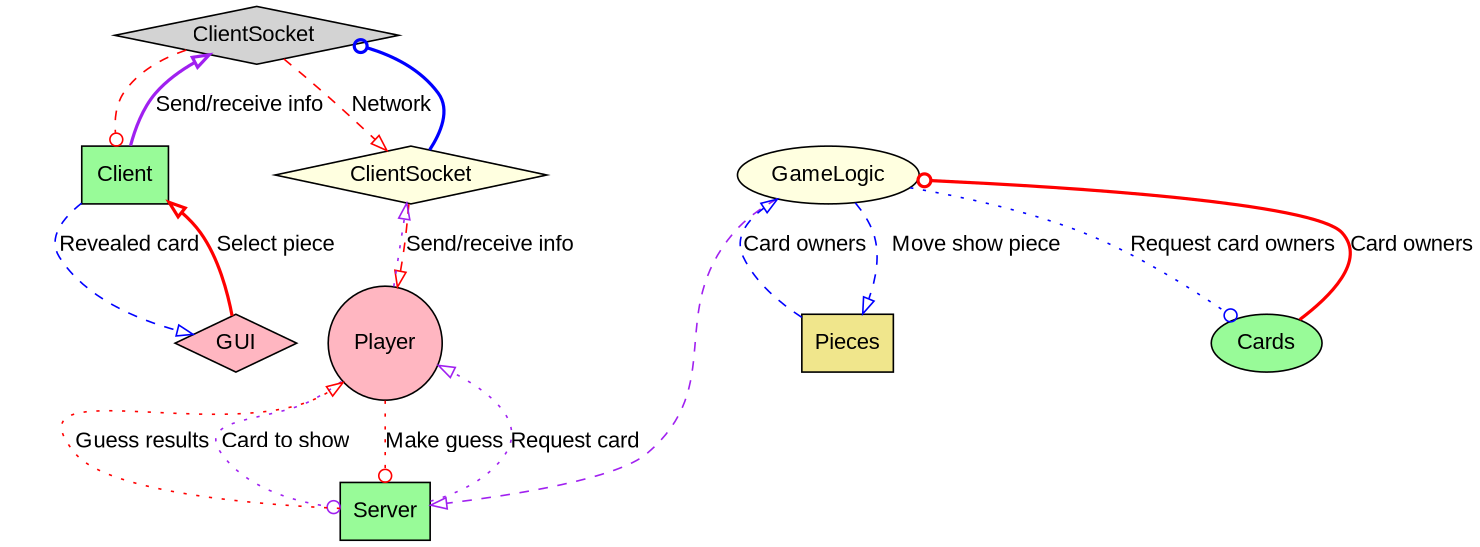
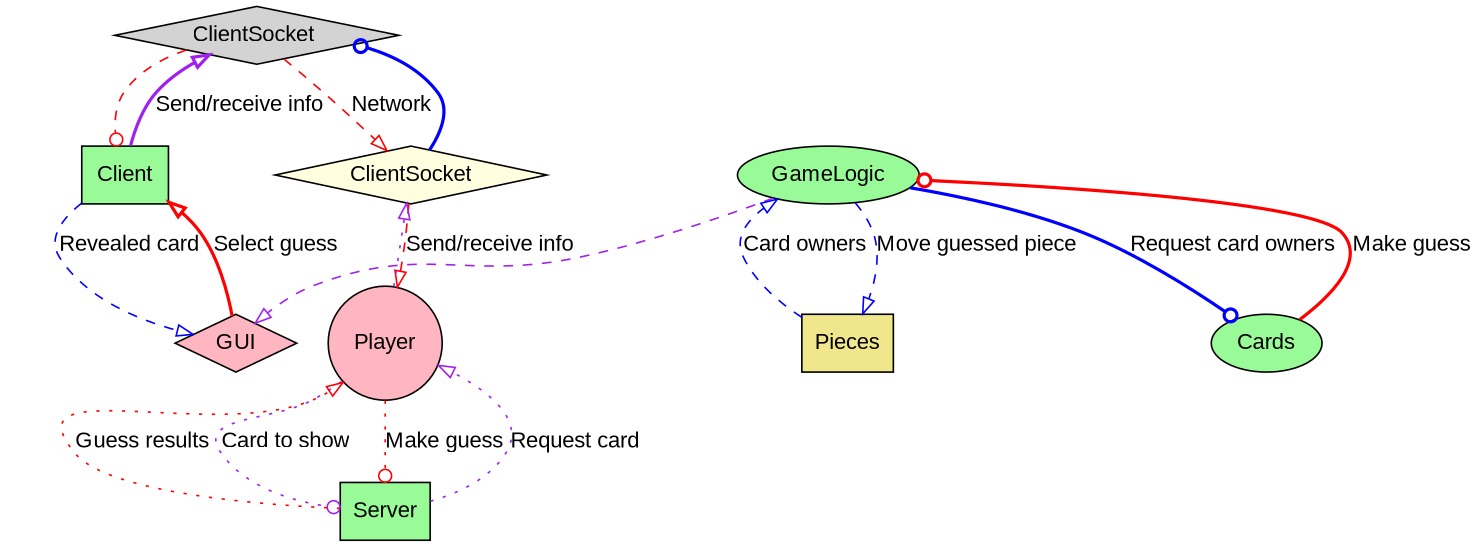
node "GameLogic": fillcolor lightyellow -> palegreen
edge "GameLogic" -> "Cards": style dotted -> bold
edge "GUI" -> "Client": label "Select piece" -> "Select guess"
edge "GameLogic" -> "Pieces": label "Move show piece" -> "Move guessed piece"
edge "Cards" -> "GameLogic": label "Card owners" -> "Make guess"
edge "GameLogic" -> "Server": now "GameLogic" -> "GUI"
